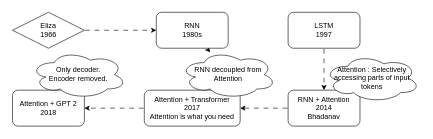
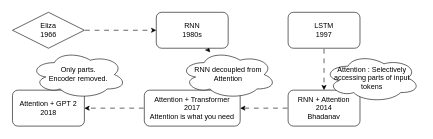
node "Only decoder. Encoder removed.": label "Only decoder. Encoder removed." -> "Only parts. Encoder removed."
